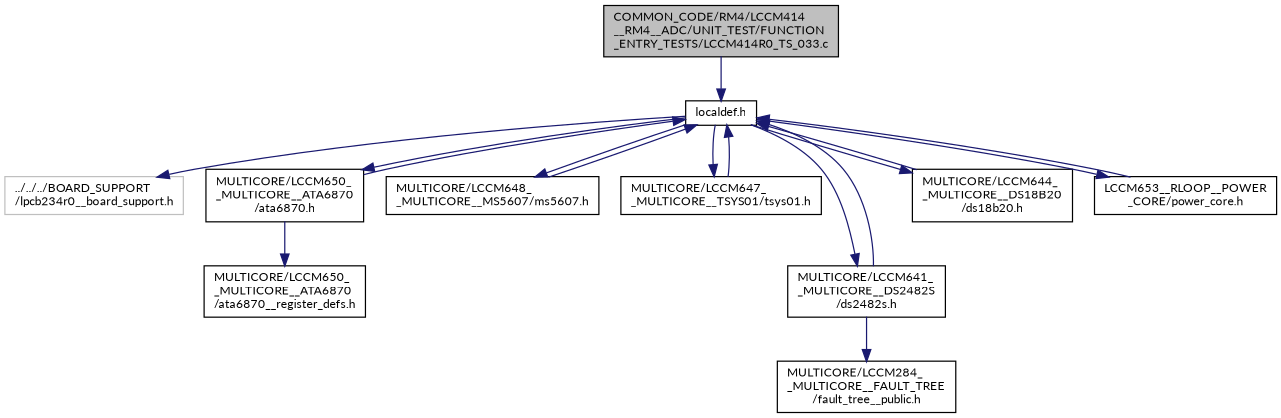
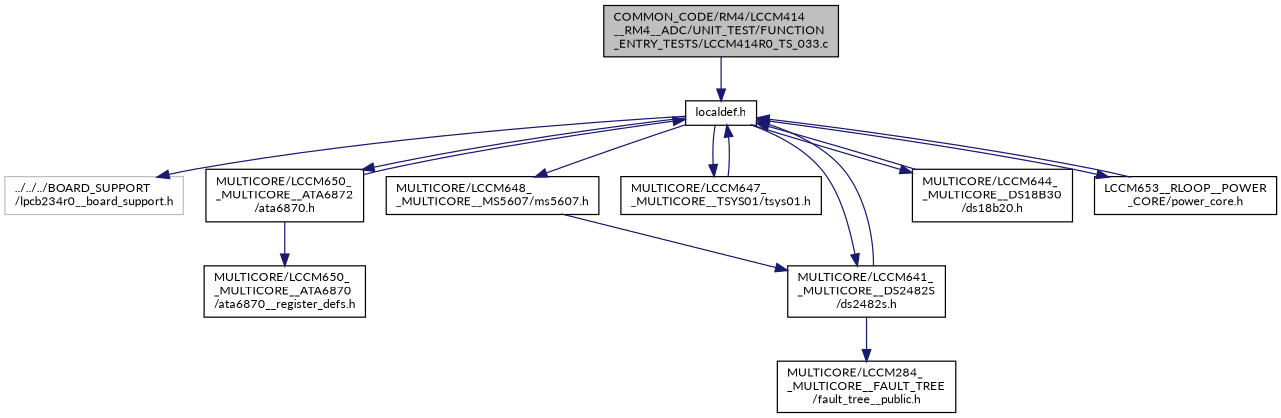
edge "MULTICORE/LCCM648_ _MULTICORE__MS5607/ms5607.h" -> "localdef.h": now "MULTICORE/LCCM648_ _MULTICORE__MS5607/ms5607.h" -> "MULTICORE/LCCM641_ _MULTICORE__DS2482S /ds2482s.h"
node "MULTICORE/LCCM650_ _MULTICORE__ATA6870 /ata6870.h": label "MULTICORE/LCCM650_ _MULTICORE__ATA6870 /ata6870.h" -> "MULTICORE/LCCM650_ _MULTICORE__ATA6872 /ata6870.h"
node "MULTICORE/LCCM644_ _MULTICORE__DS18B20 /ds18b20.h": label "MULTICORE/LCCM644_ _MULTICORE__DS18B20 /ds18b20.h" -> "MULTICORE/LCCM644_ _MULTICORE__DS18B30 /ds18b20.h"
